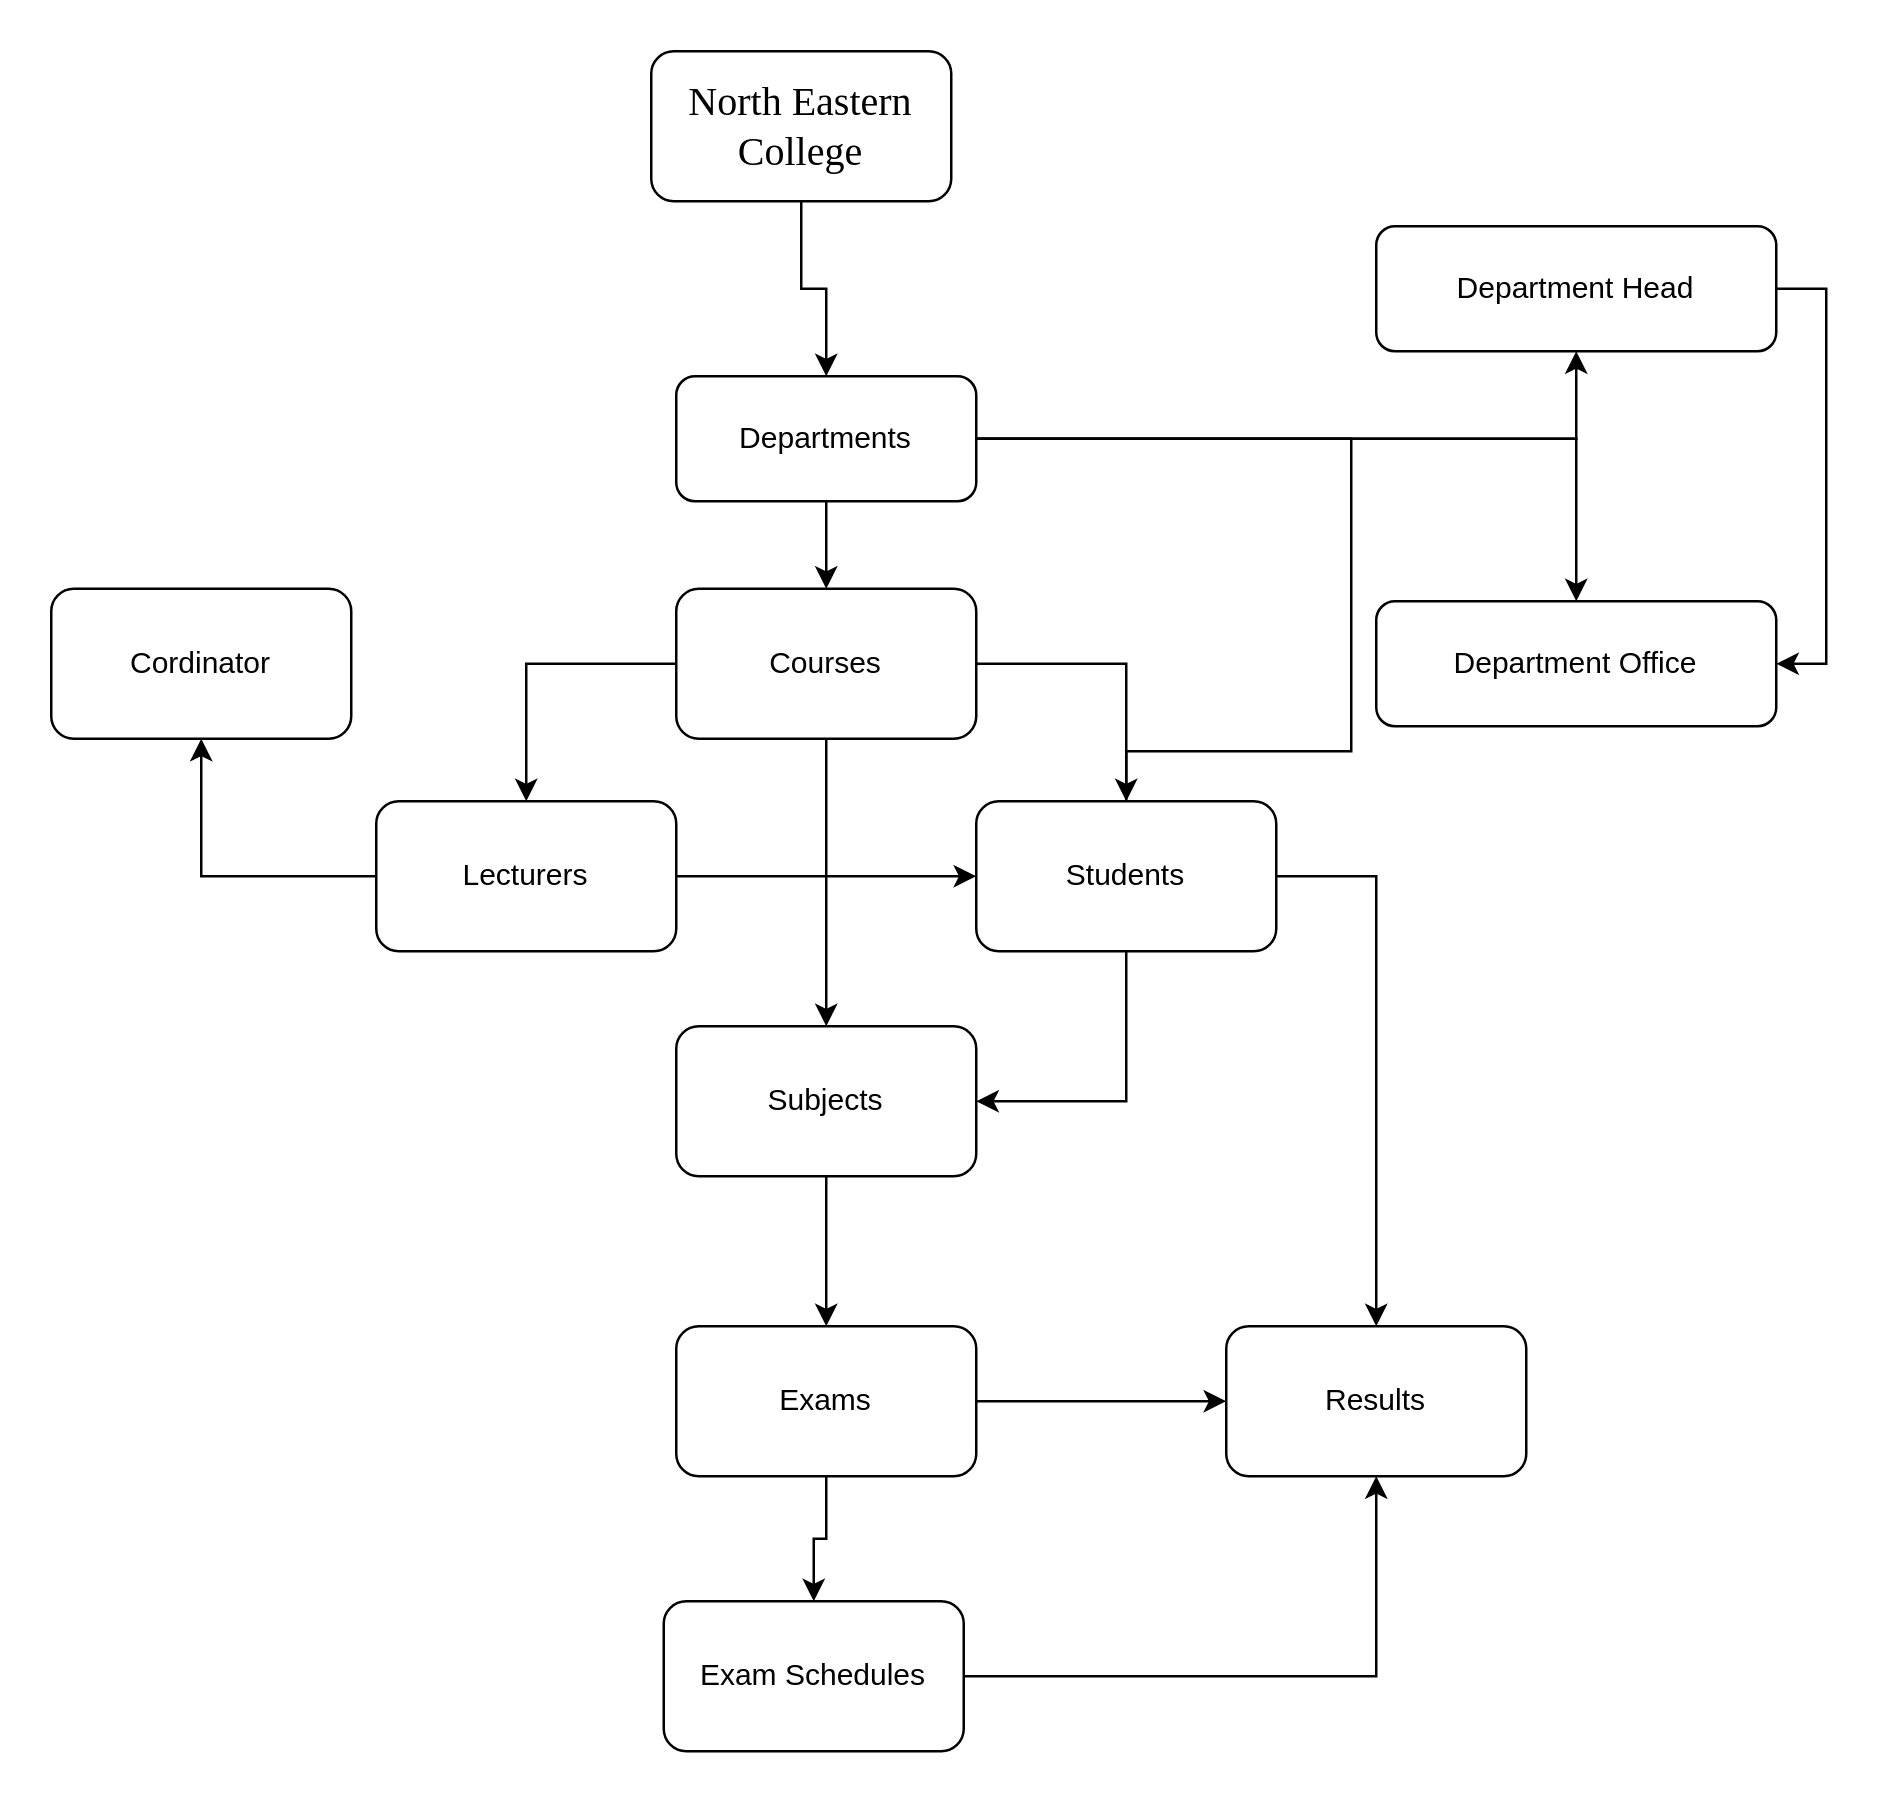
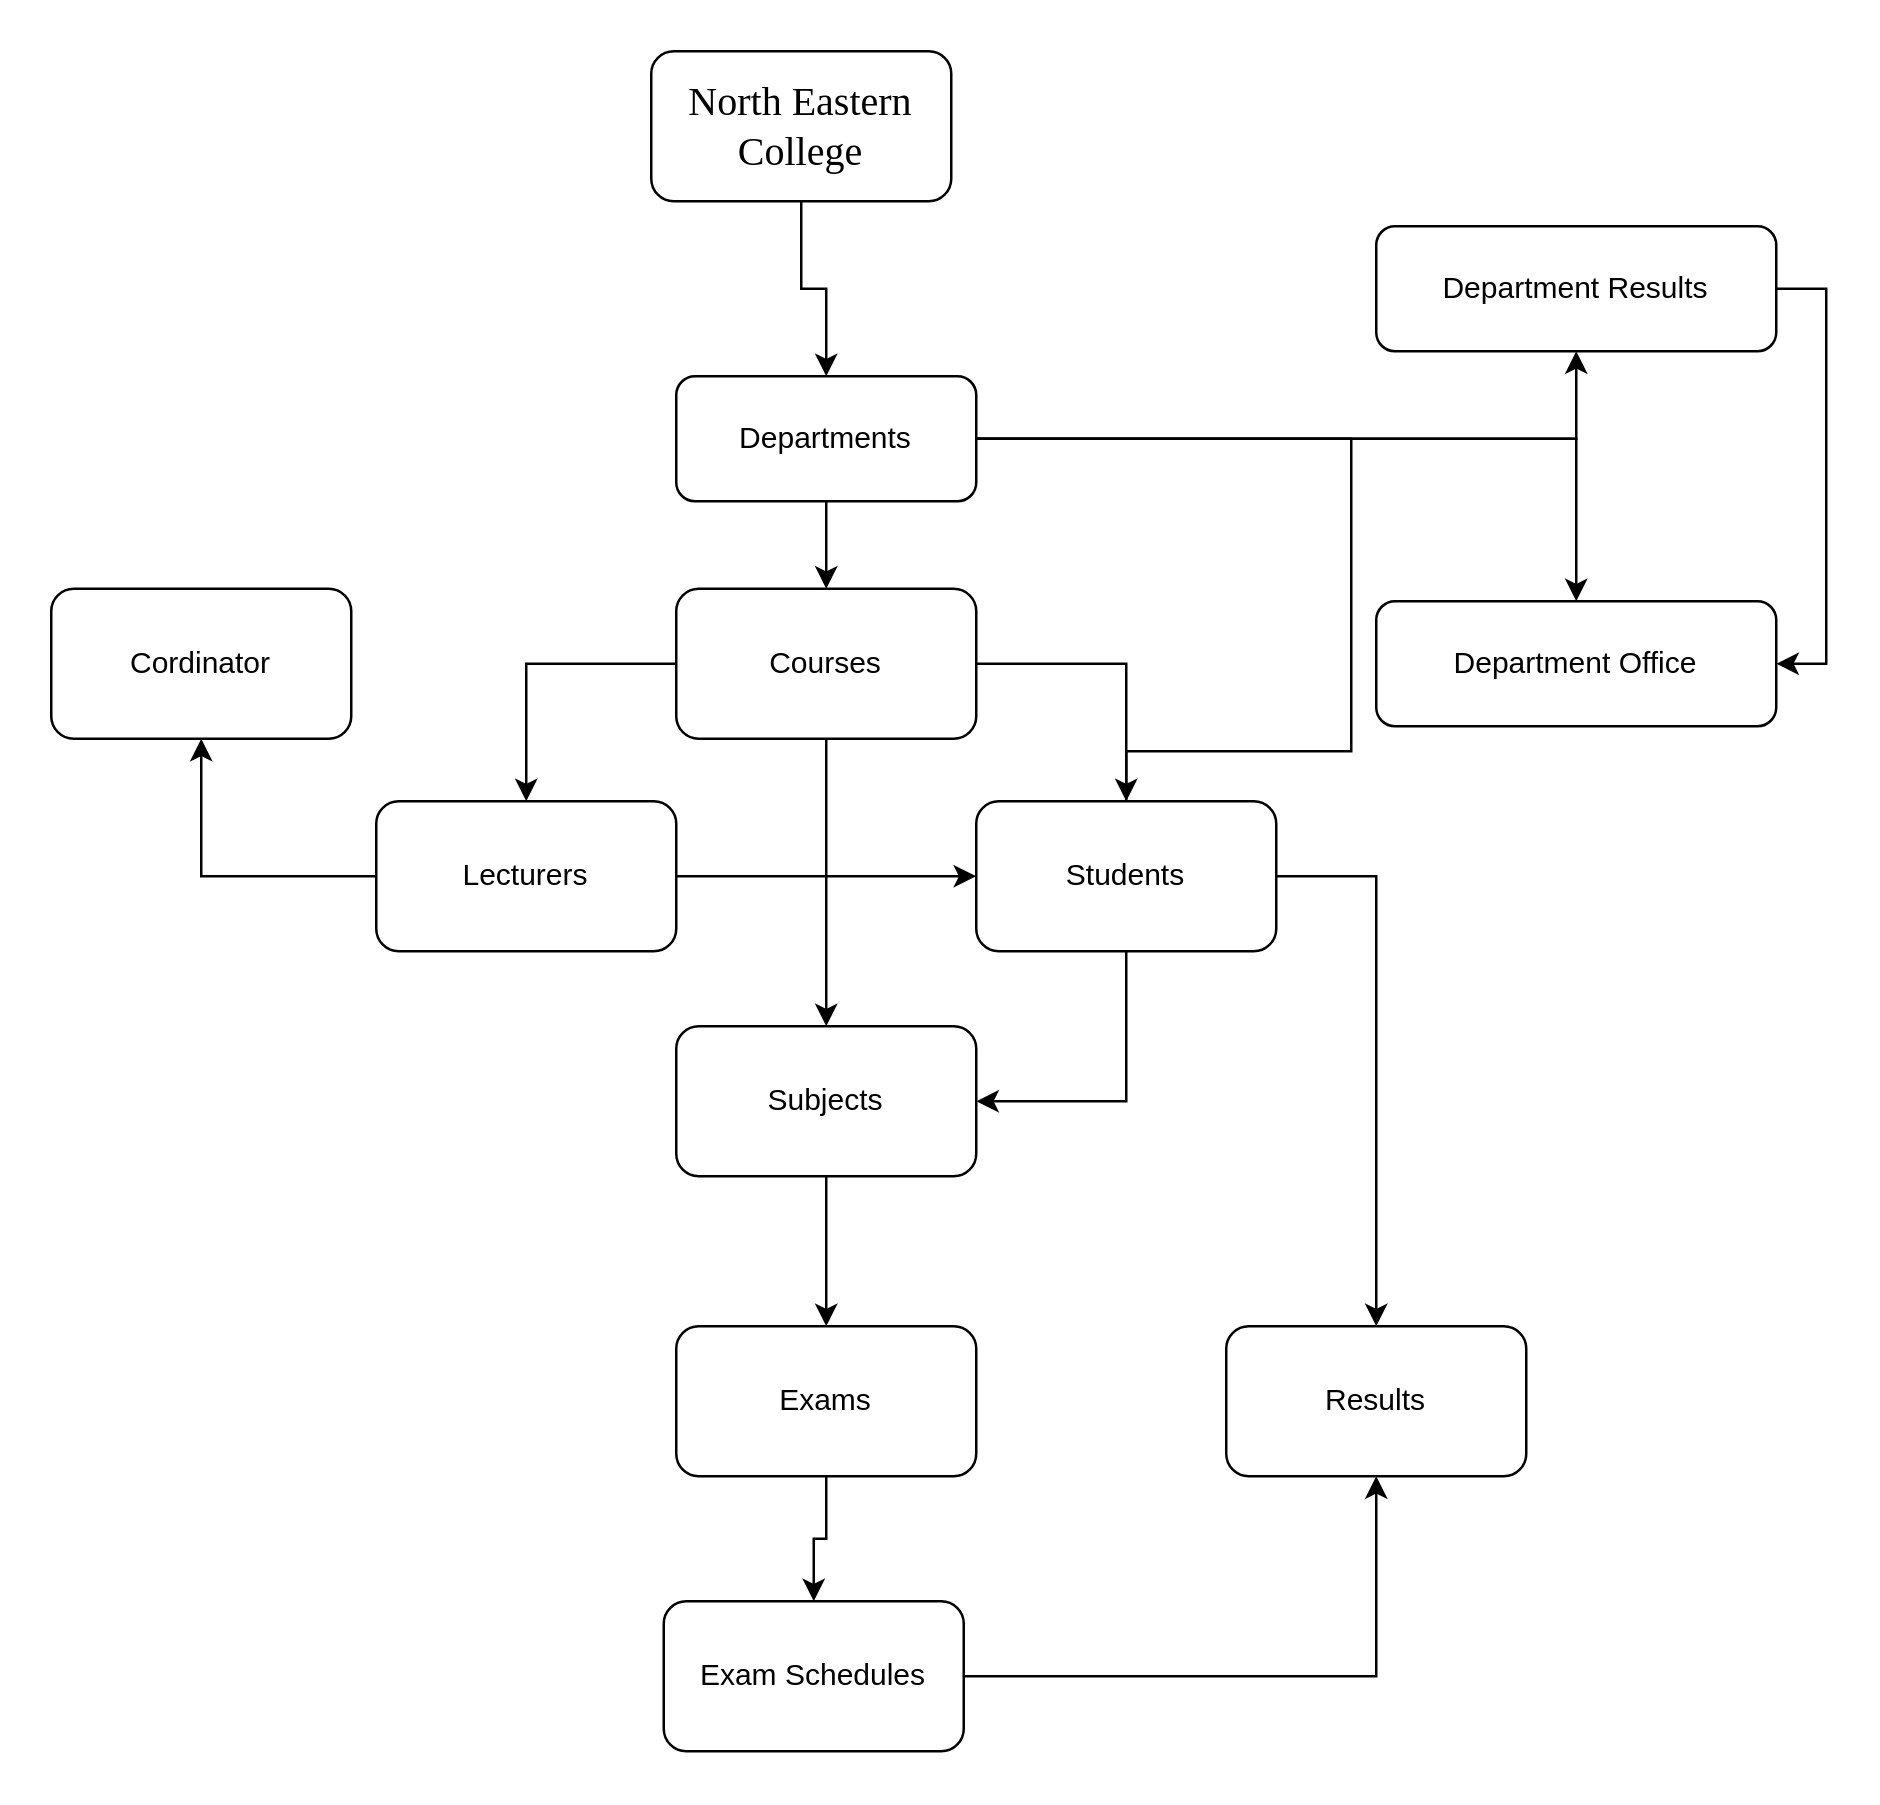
node "Department Head": label "Department Head" -> "Department Results"
edge "Exams" -> "Results": removed
